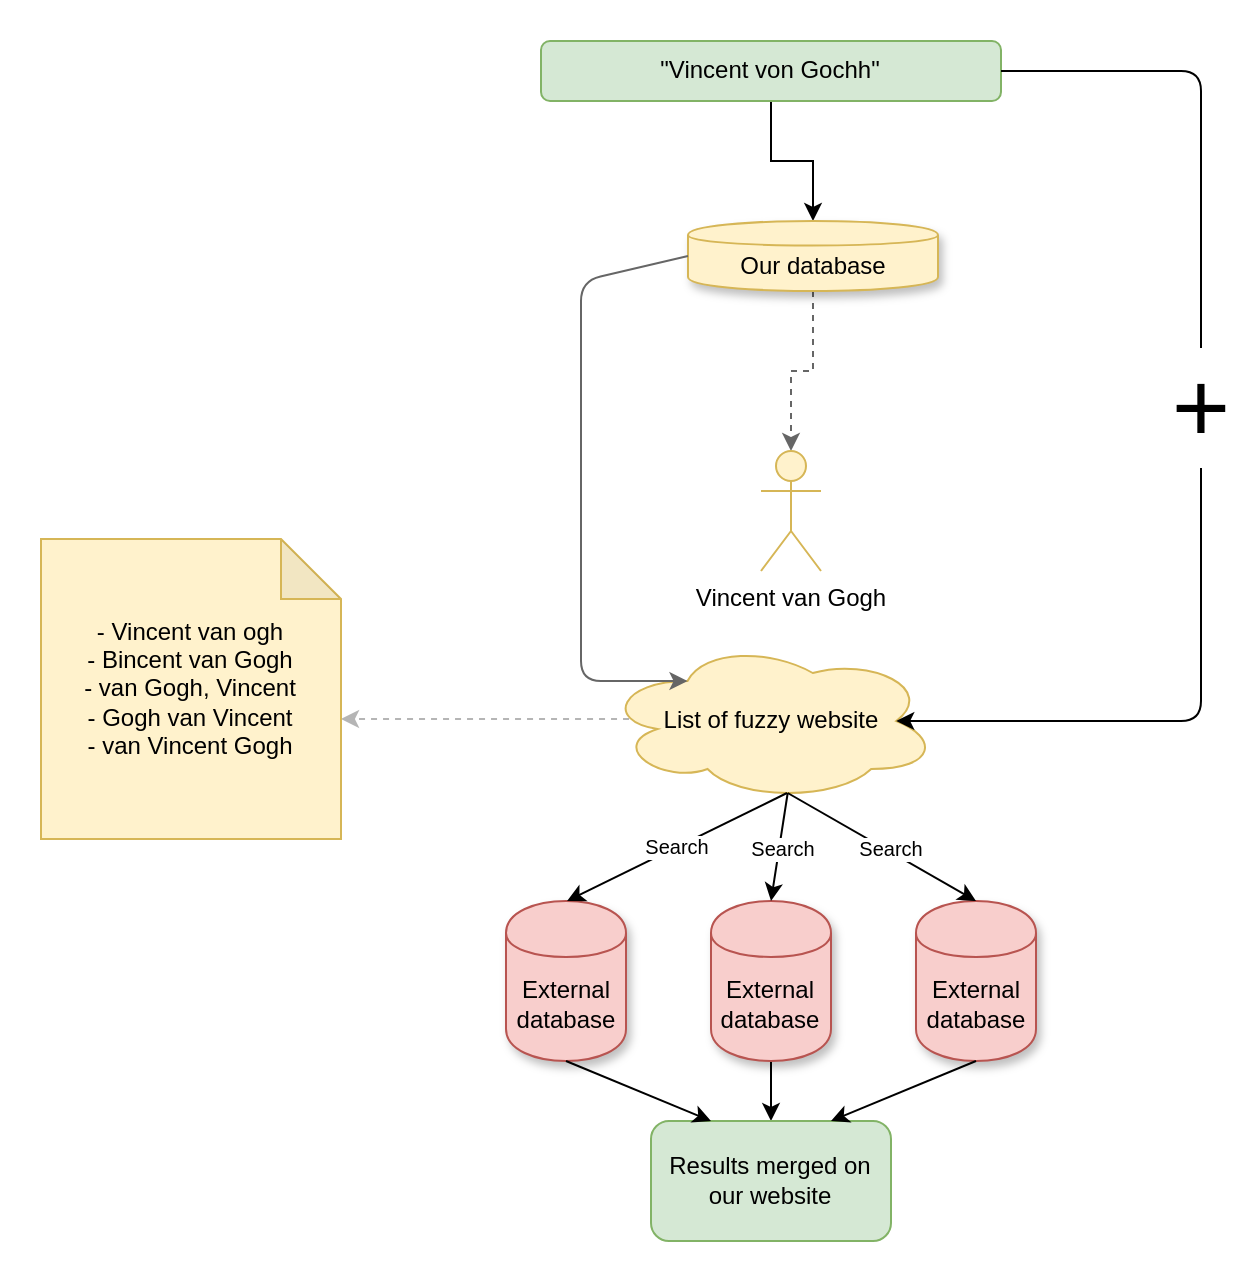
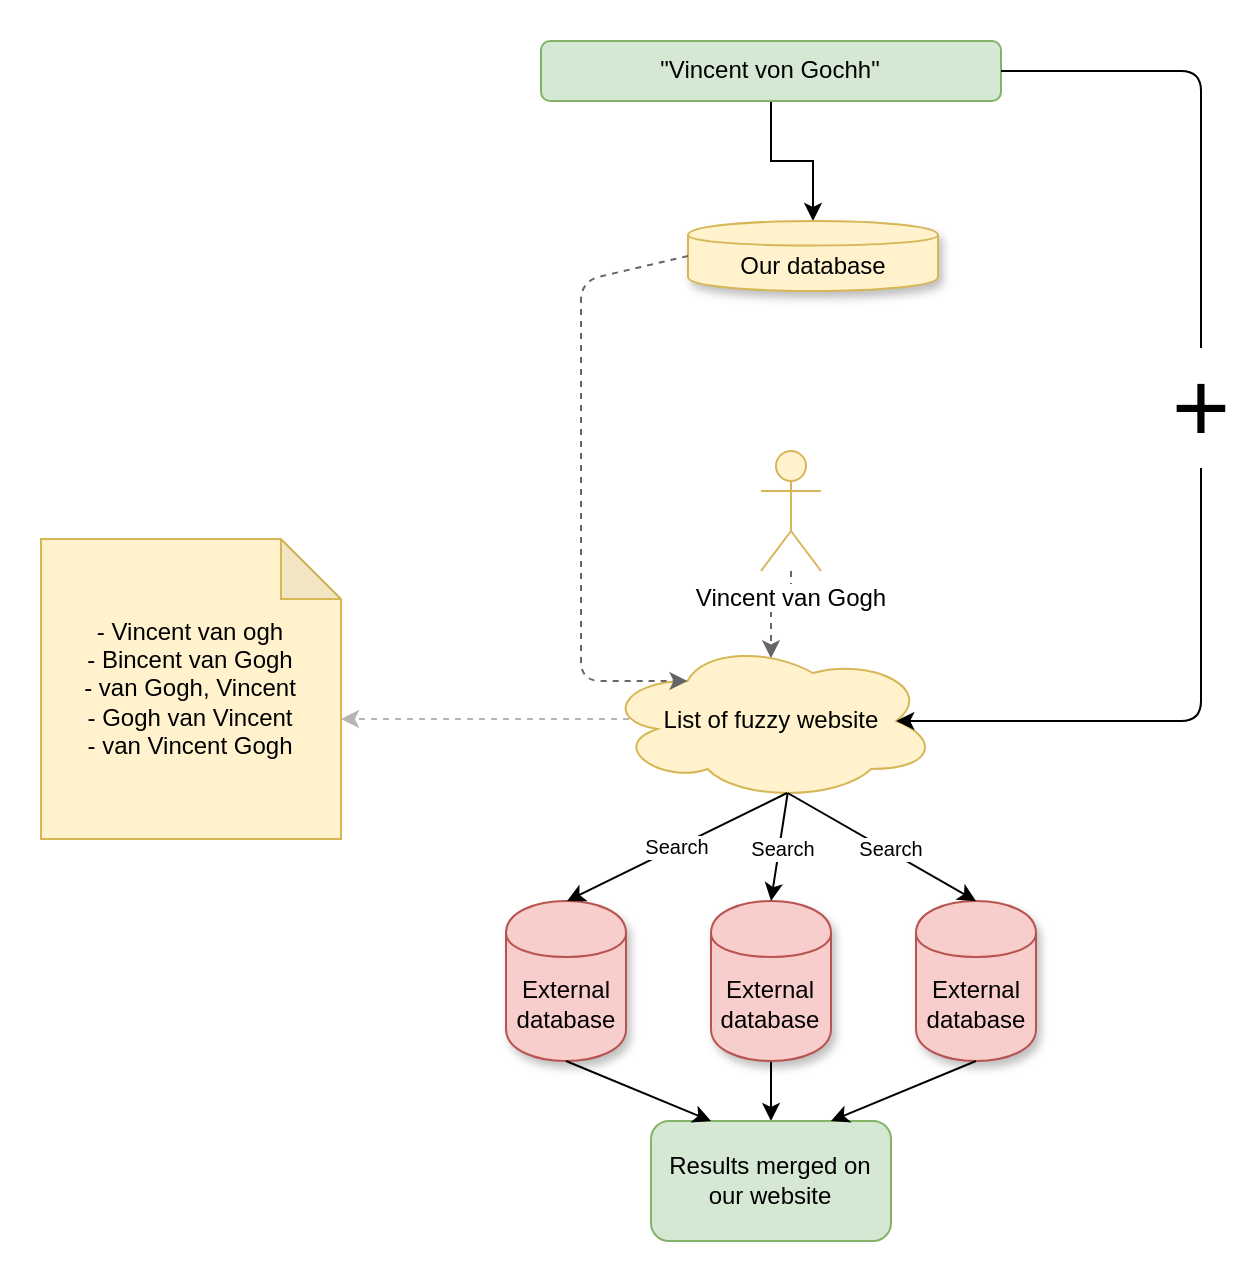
edge "Our database" -> "Vincent van Gogh": removed
edge "Our database" -> "List of fuzzy website": style solid -> dashed
edge "Vincent van Gogh" -> "List of fuzzy website": added
